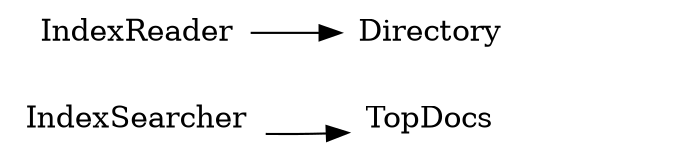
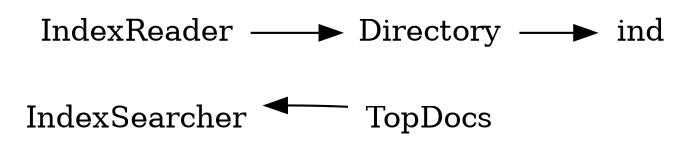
node "ind": added
edge "IndexSearcher" -> "TopDocs": reversed
